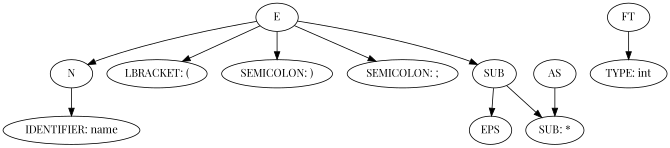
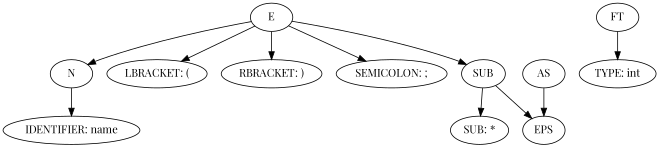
node "SEMICOLON: )": label "SEMICOLON: )" -> "RBRACKET: )"
edge "AS" -> "SUB: *": now "AS" -> "EPS"
